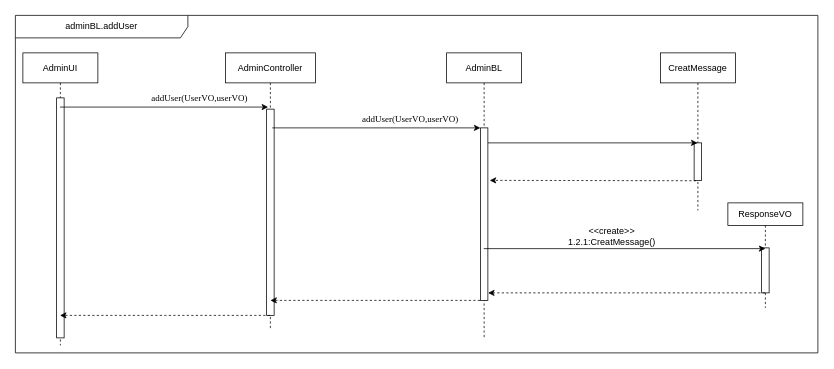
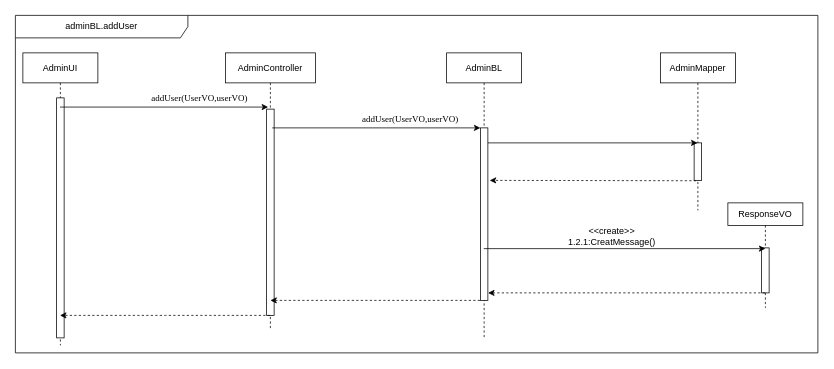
node "CreatMessage": label "CreatMessage" -> "AdminMapper"
